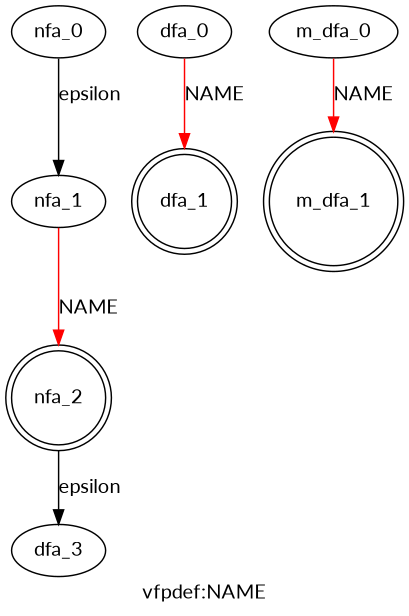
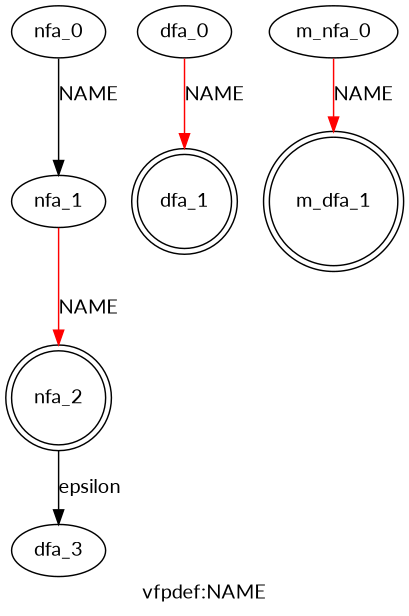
node "m_dfa_0": label "m_dfa_0" -> "m_nfa_0"
edge "nfa_0" -> "nfa_1": label "epsilon" -> "NAME"
